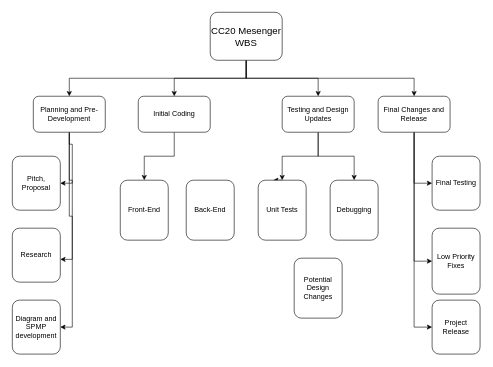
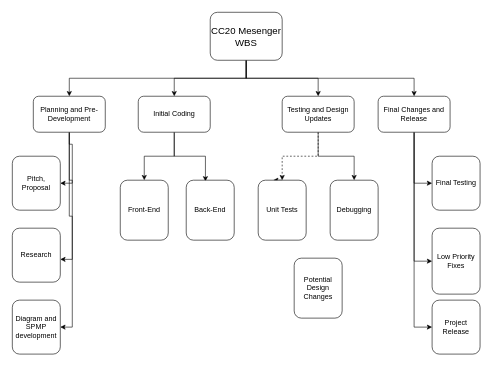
edge "Testing and Design Updates" -> "Unit Tests": style solid -> dashed
edge "Initial Coding" -> "Back-End": added
